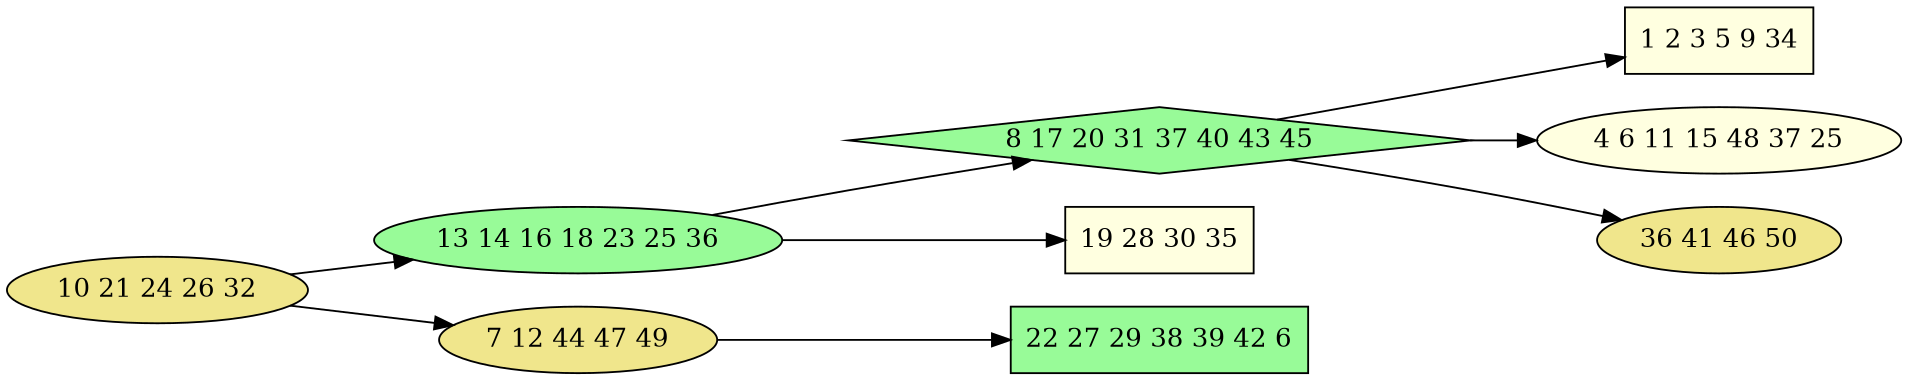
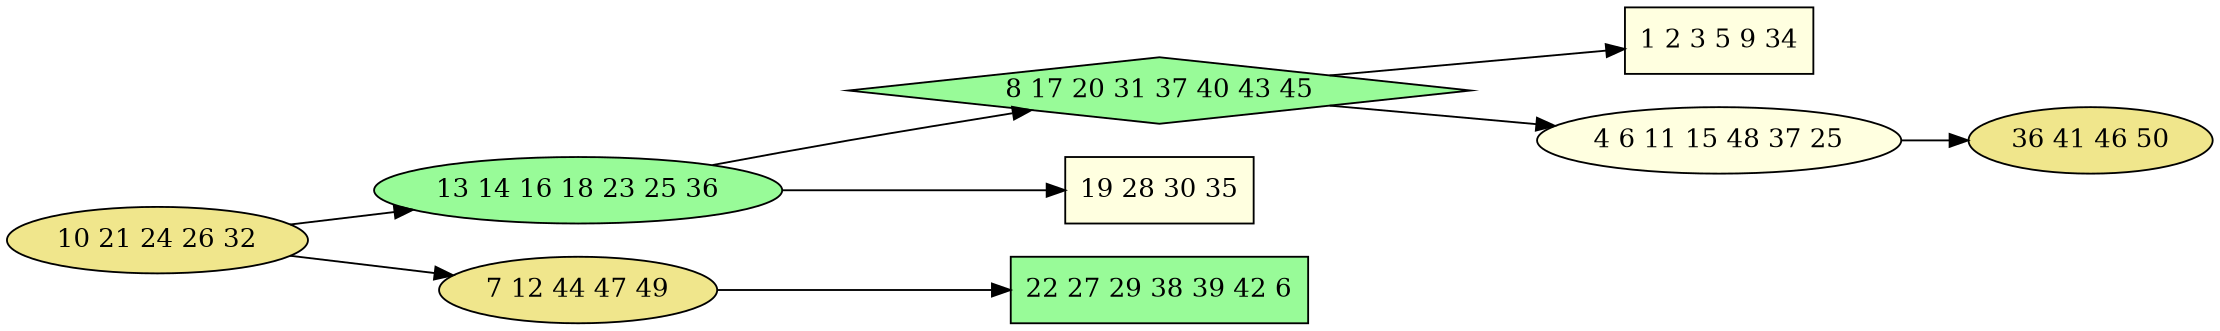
edge "8 17 20 31 37 40 43 45" -> "36 41 46 50": now "4 6 11 15 48 37 25" -> "36 41 46 50"
